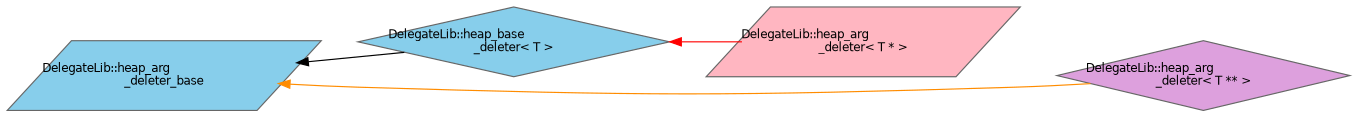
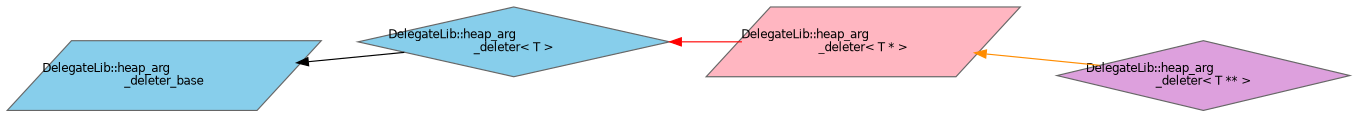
node "DelegateLib::heap_base _deleter< T >": label "DelegateLib::heap_base _deleter< T >" -> "DelegateLib::heap_arg _deleter< T >"
edge "DelegateLib::heap_arg _deleter< T ** >" -> "DelegateLib::heap_arg _deleter_base": now "DelegateLib::heap_arg _deleter< T ** >" -> "DelegateLib::heap_arg _deleter< T * >"
